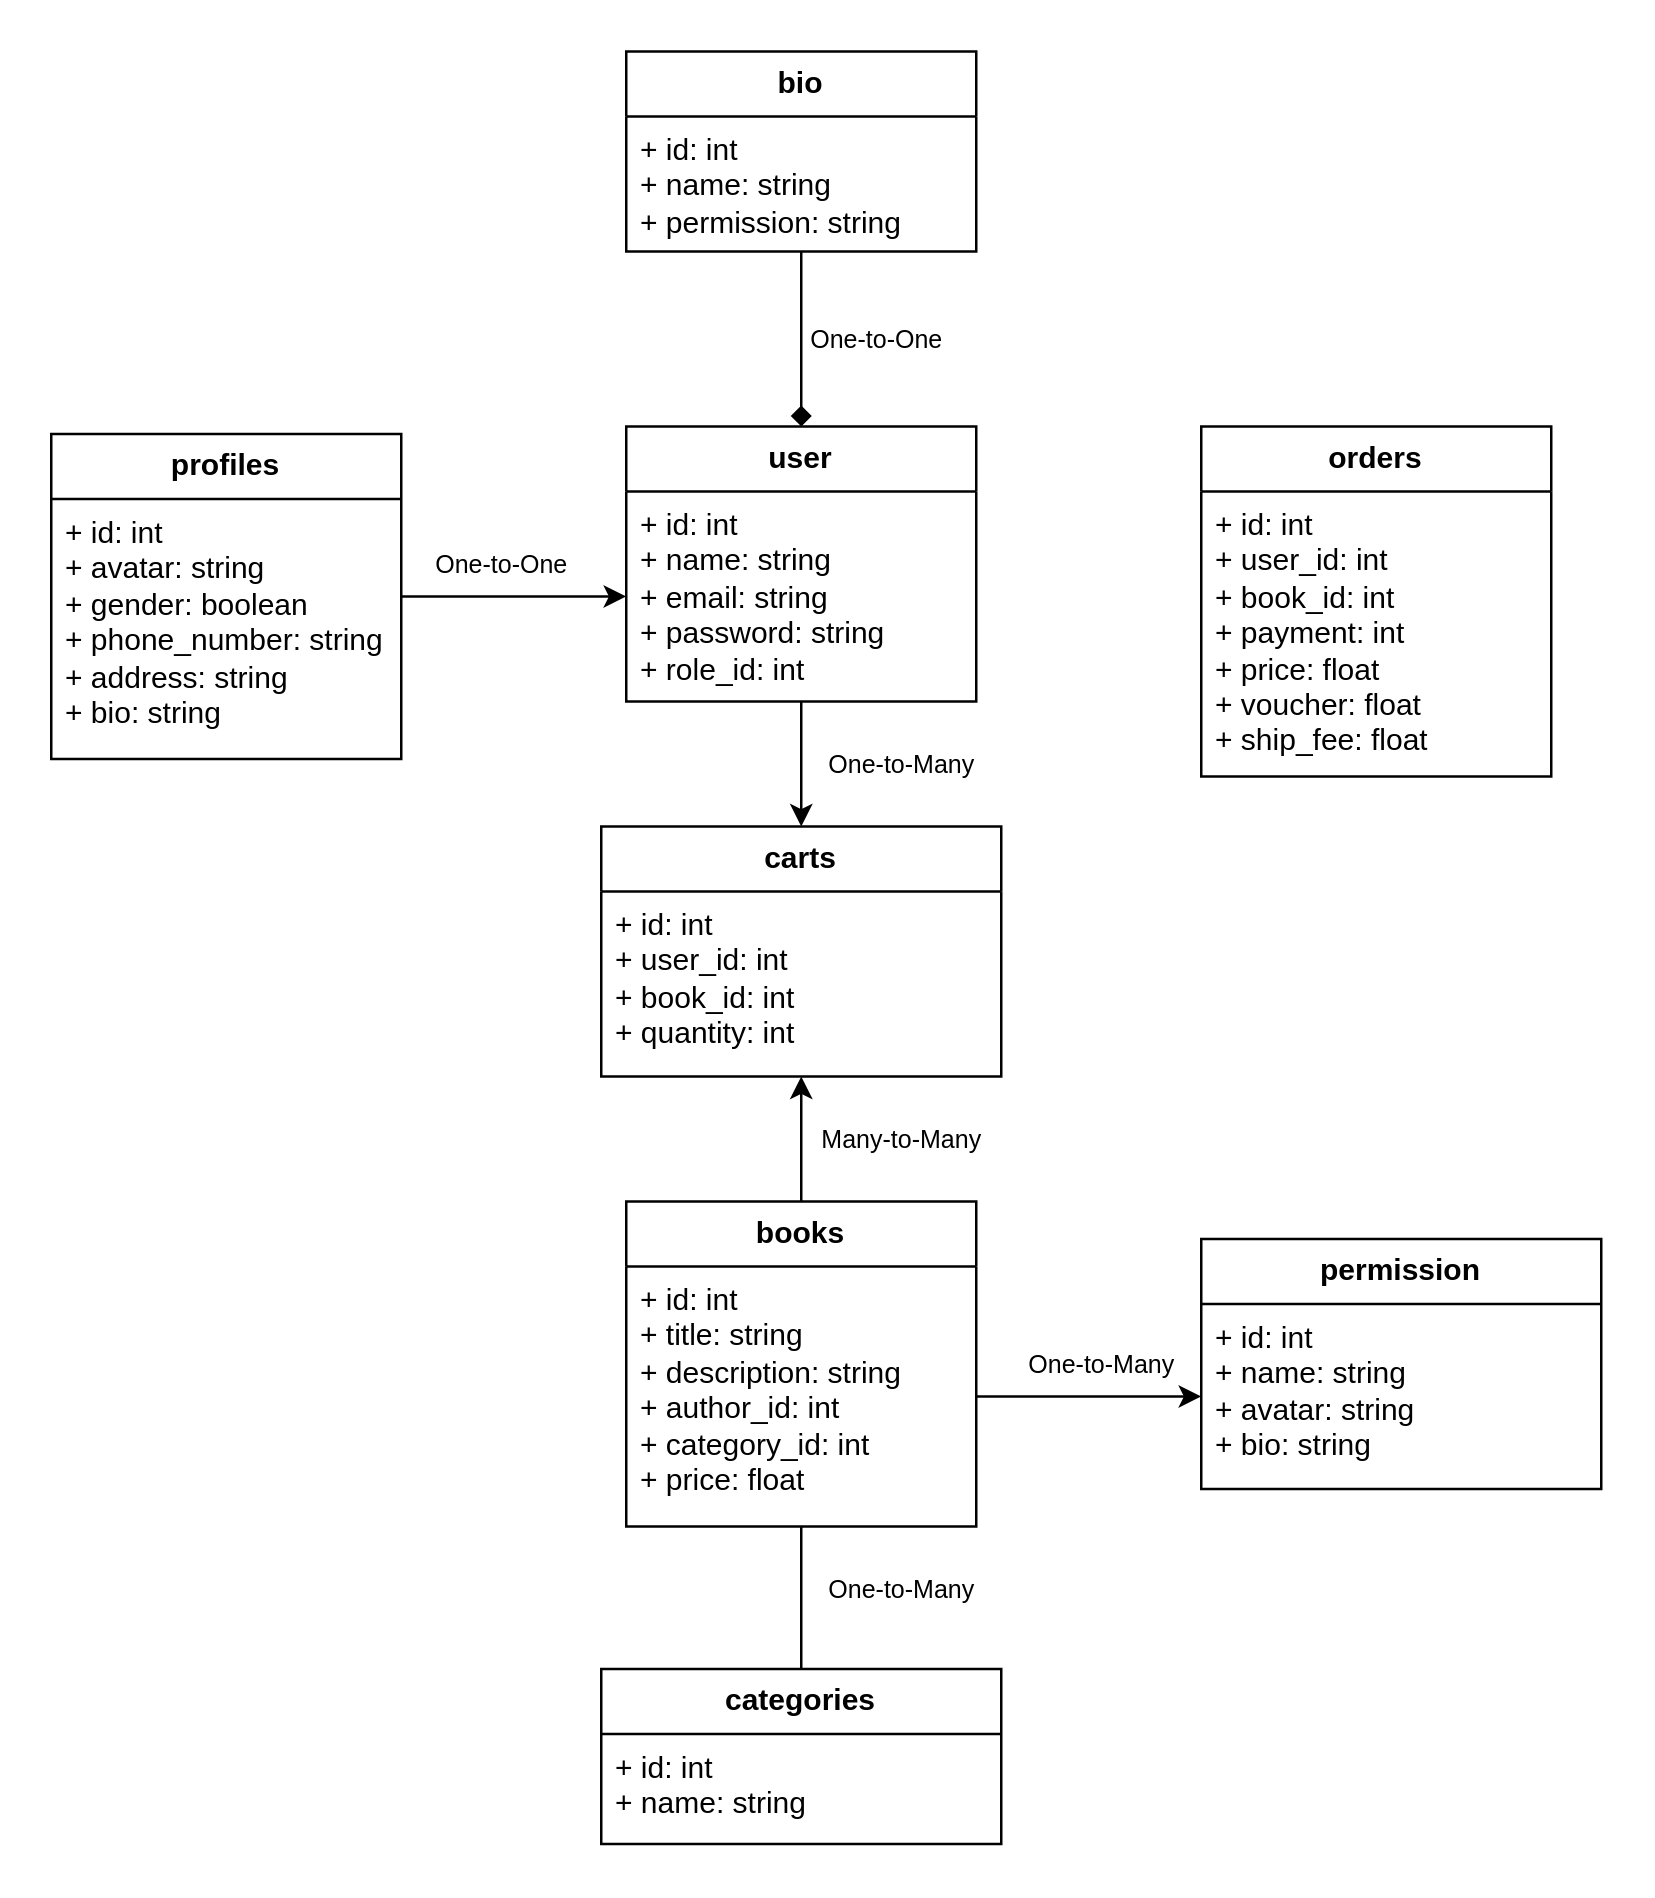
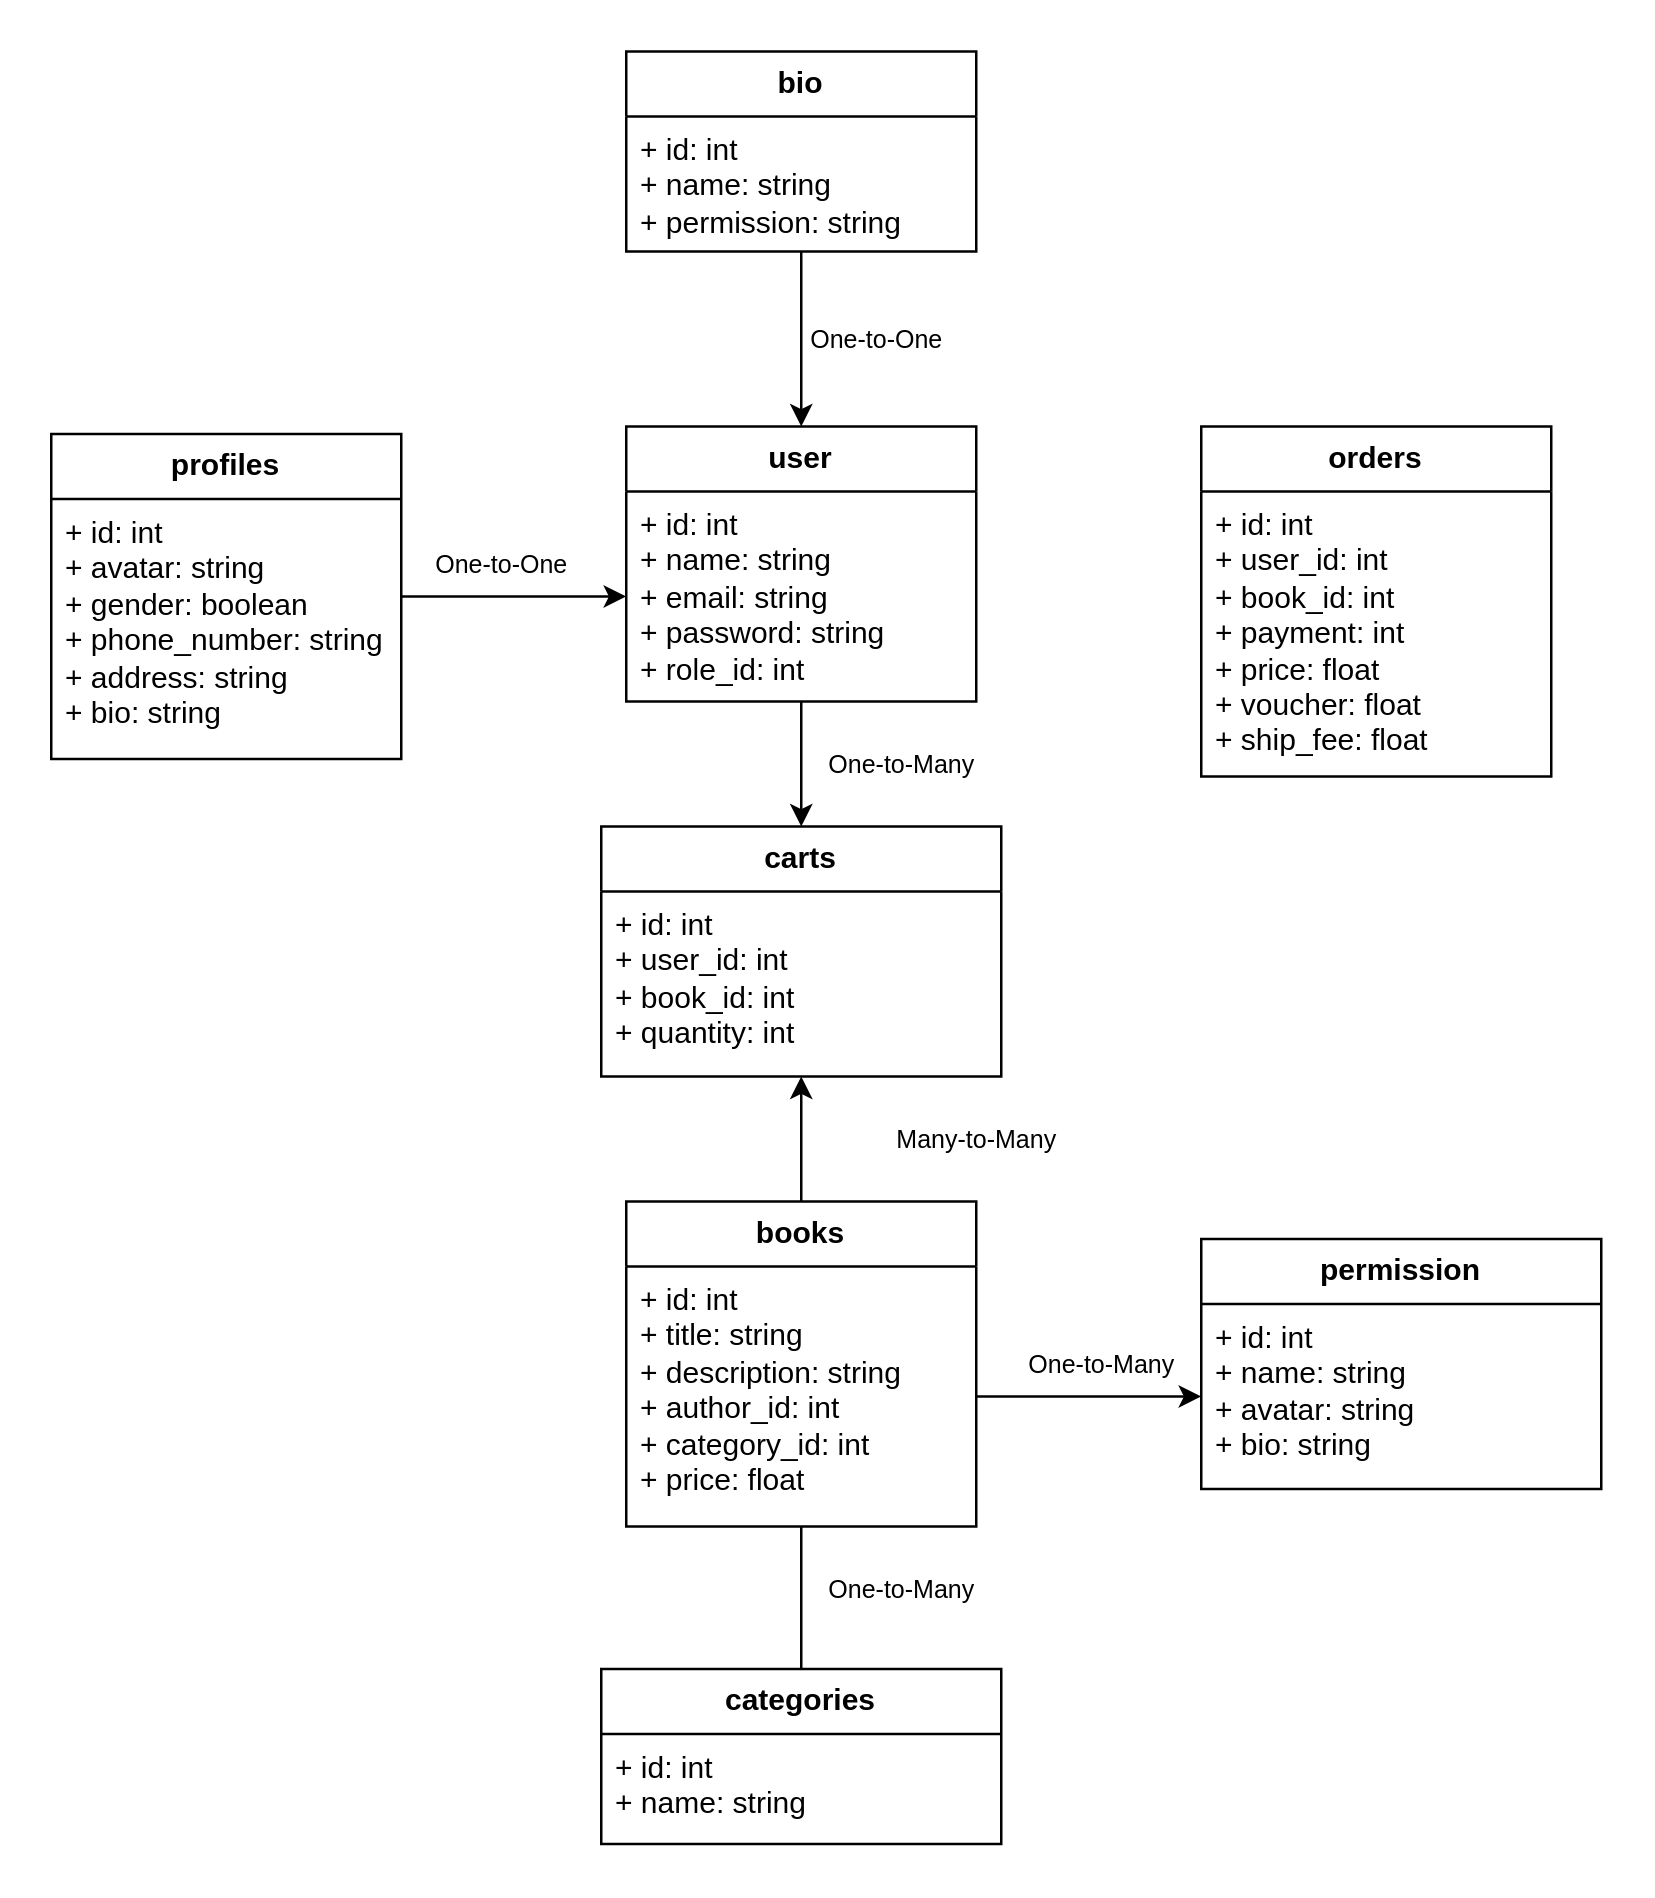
edge "+ id: int + name: string + permission: string" -> "user": arrowhead diamond -> classic
node "Many-to-Many": moved (901, 1139) -> (976, 1139)
